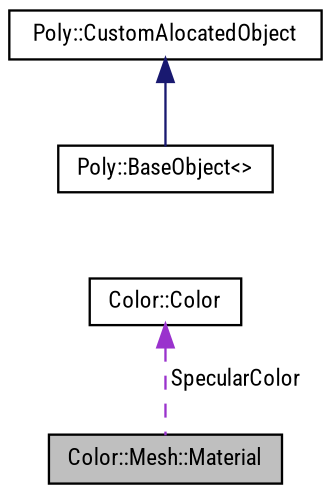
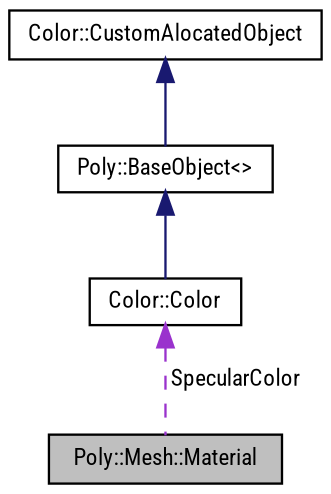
node "Poly::CustomAlocatedObject": label "Poly::CustomAlocatedObject" -> "Color::CustomAlocatedObject"
edge "Color::Color" -> "Poly::BaseObject<>": added
node "Color::Mesh::Material": label "Color::Mesh::Material" -> "Poly::Mesh::Material"
